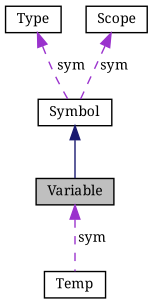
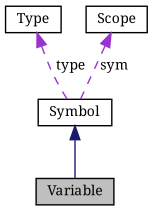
edge "Symbol" -> "Type": label " sym" -> " type"
node "Temp": removed
